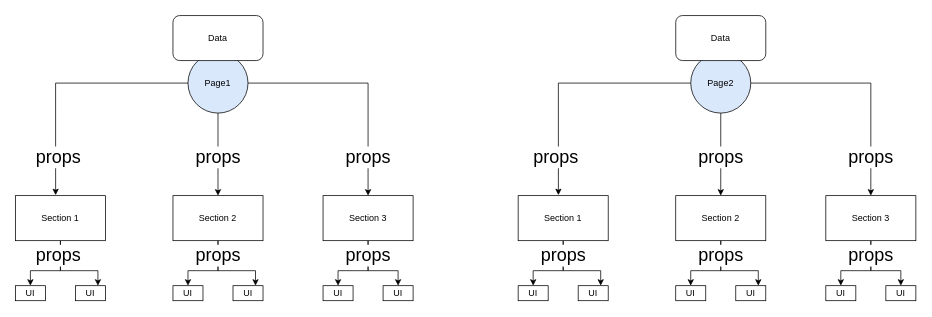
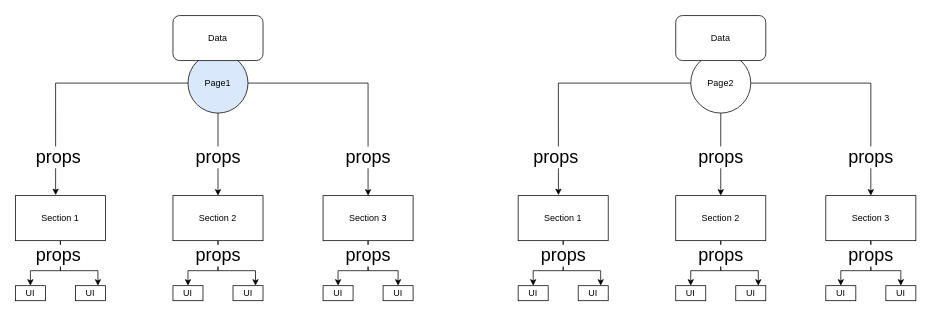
node "Page2": fillcolor #dae8fc -> #ffffff
